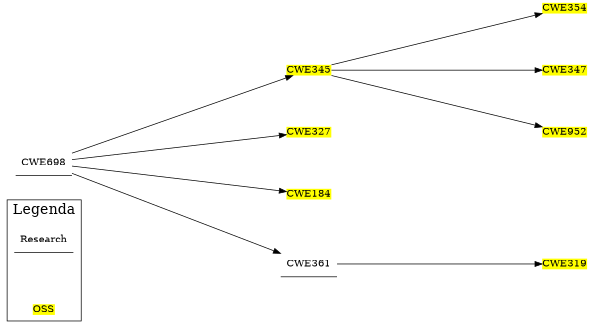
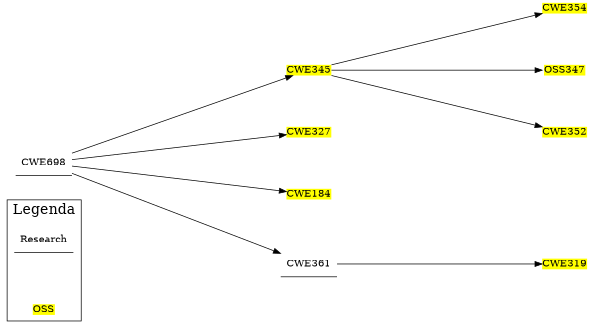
node "CWE347": label "CWE347" -> "OSS347"
node "CWE952": label "CWE952" -> "CWE352"
